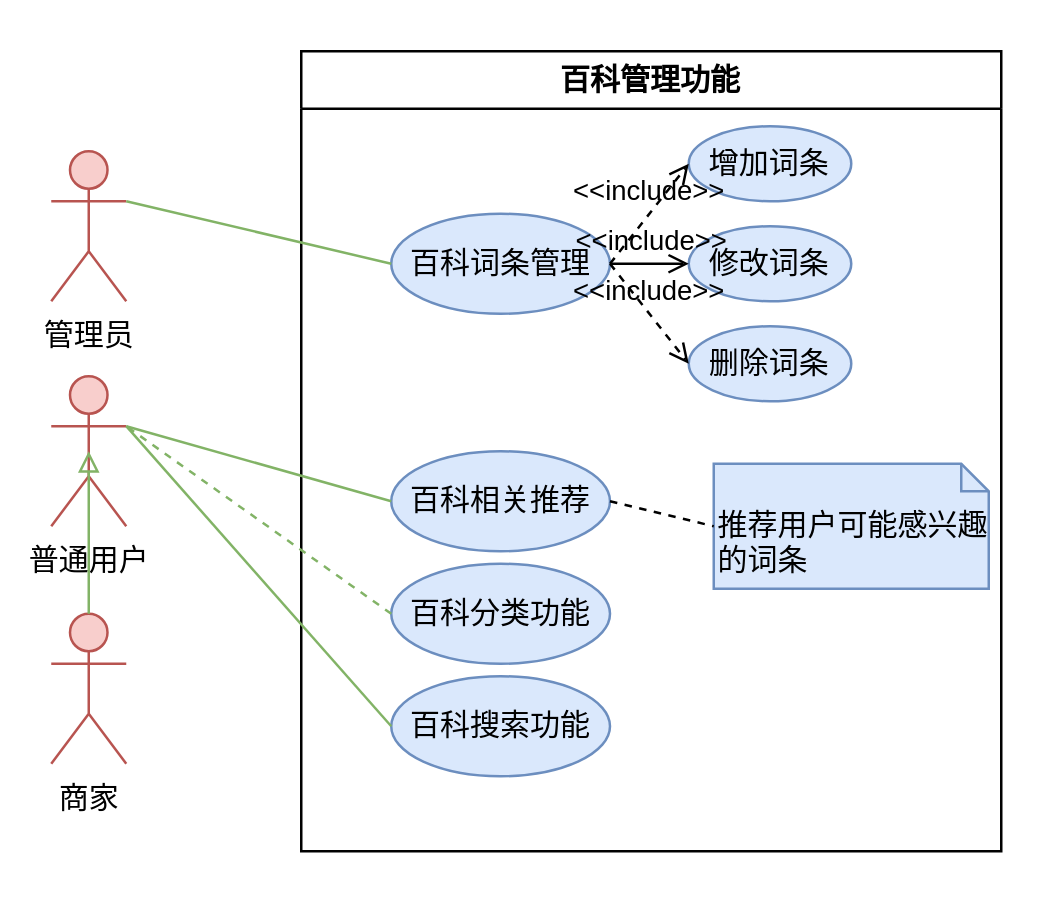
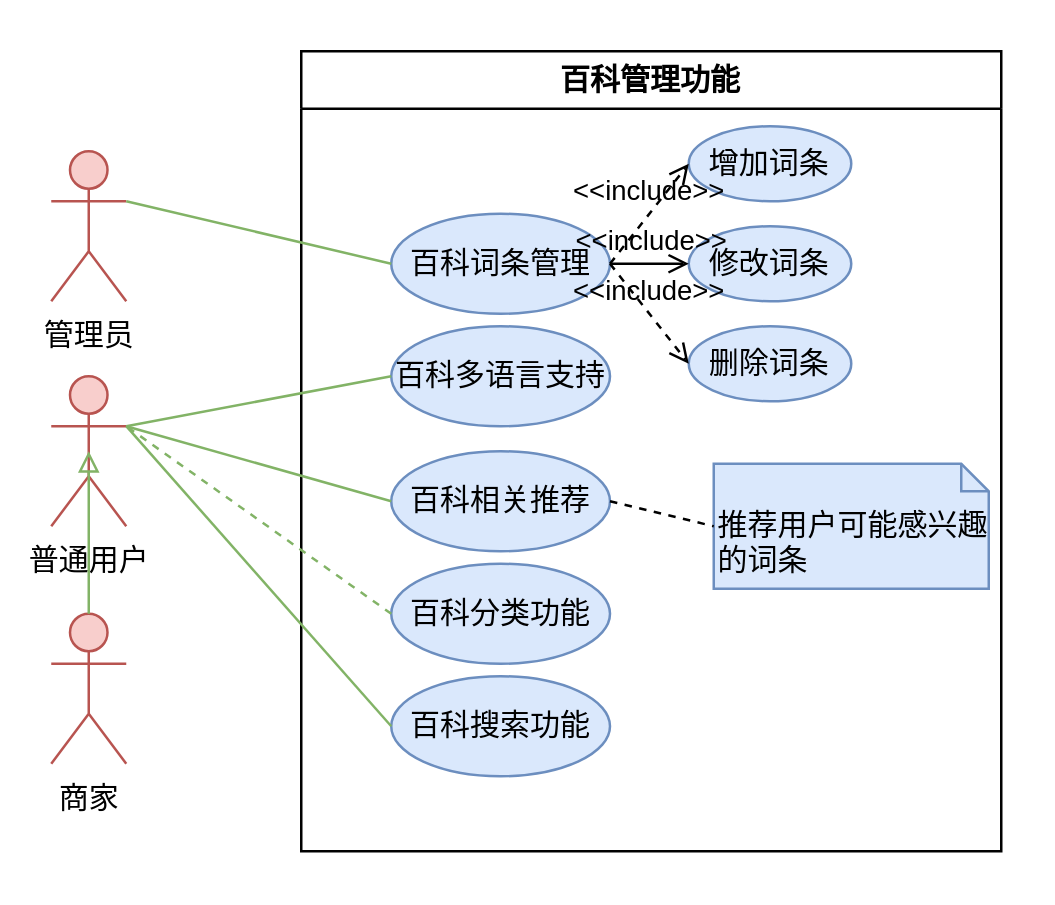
node "百科多语言支持": added
edge "百科多语言支持" -- "普通用户": added
